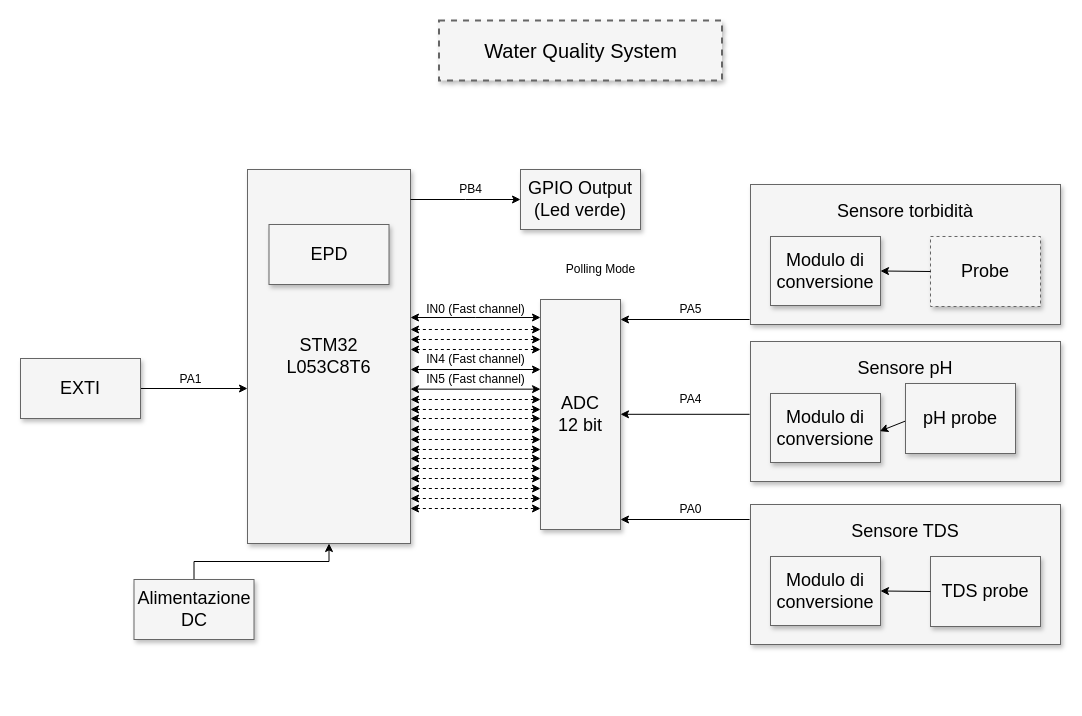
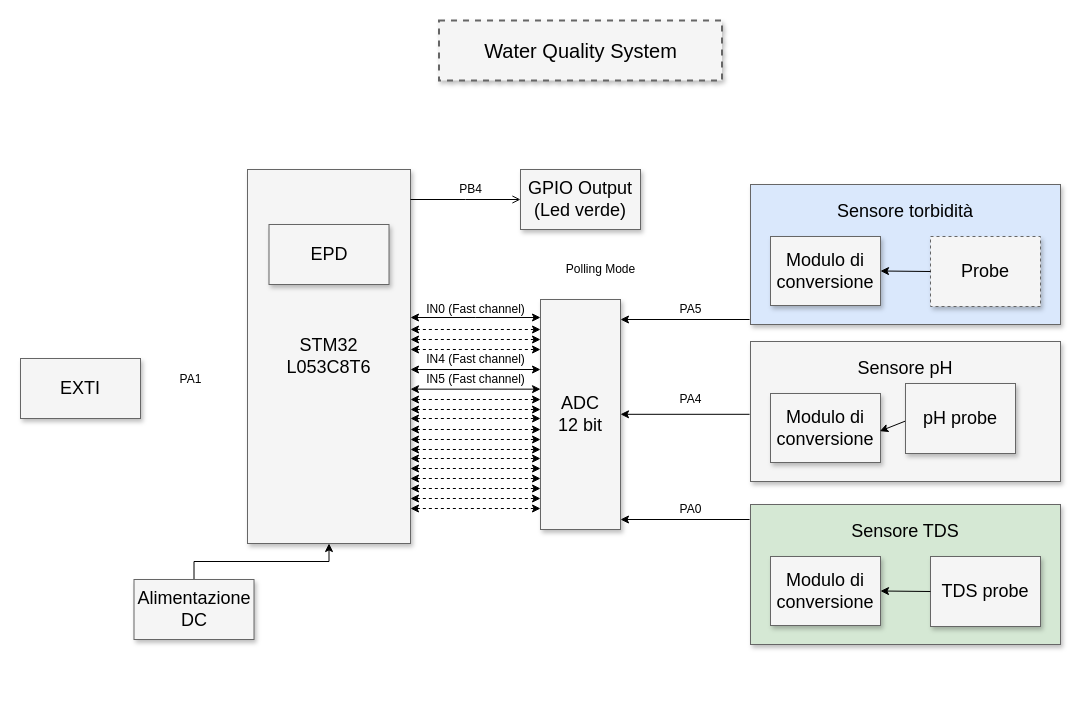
edge "STM32 L053C8T6" -> "GPIO Output (Led verde)": arrowhead classic -> open
node "Sensore torbidità": fillcolor #f5f5f5 -> #dae8fc
edge "EXTI" -> "STM32 L053C8T6": removed
node "Sensore TDS": fillcolor #f5f5f5 -> #d5e8d4
